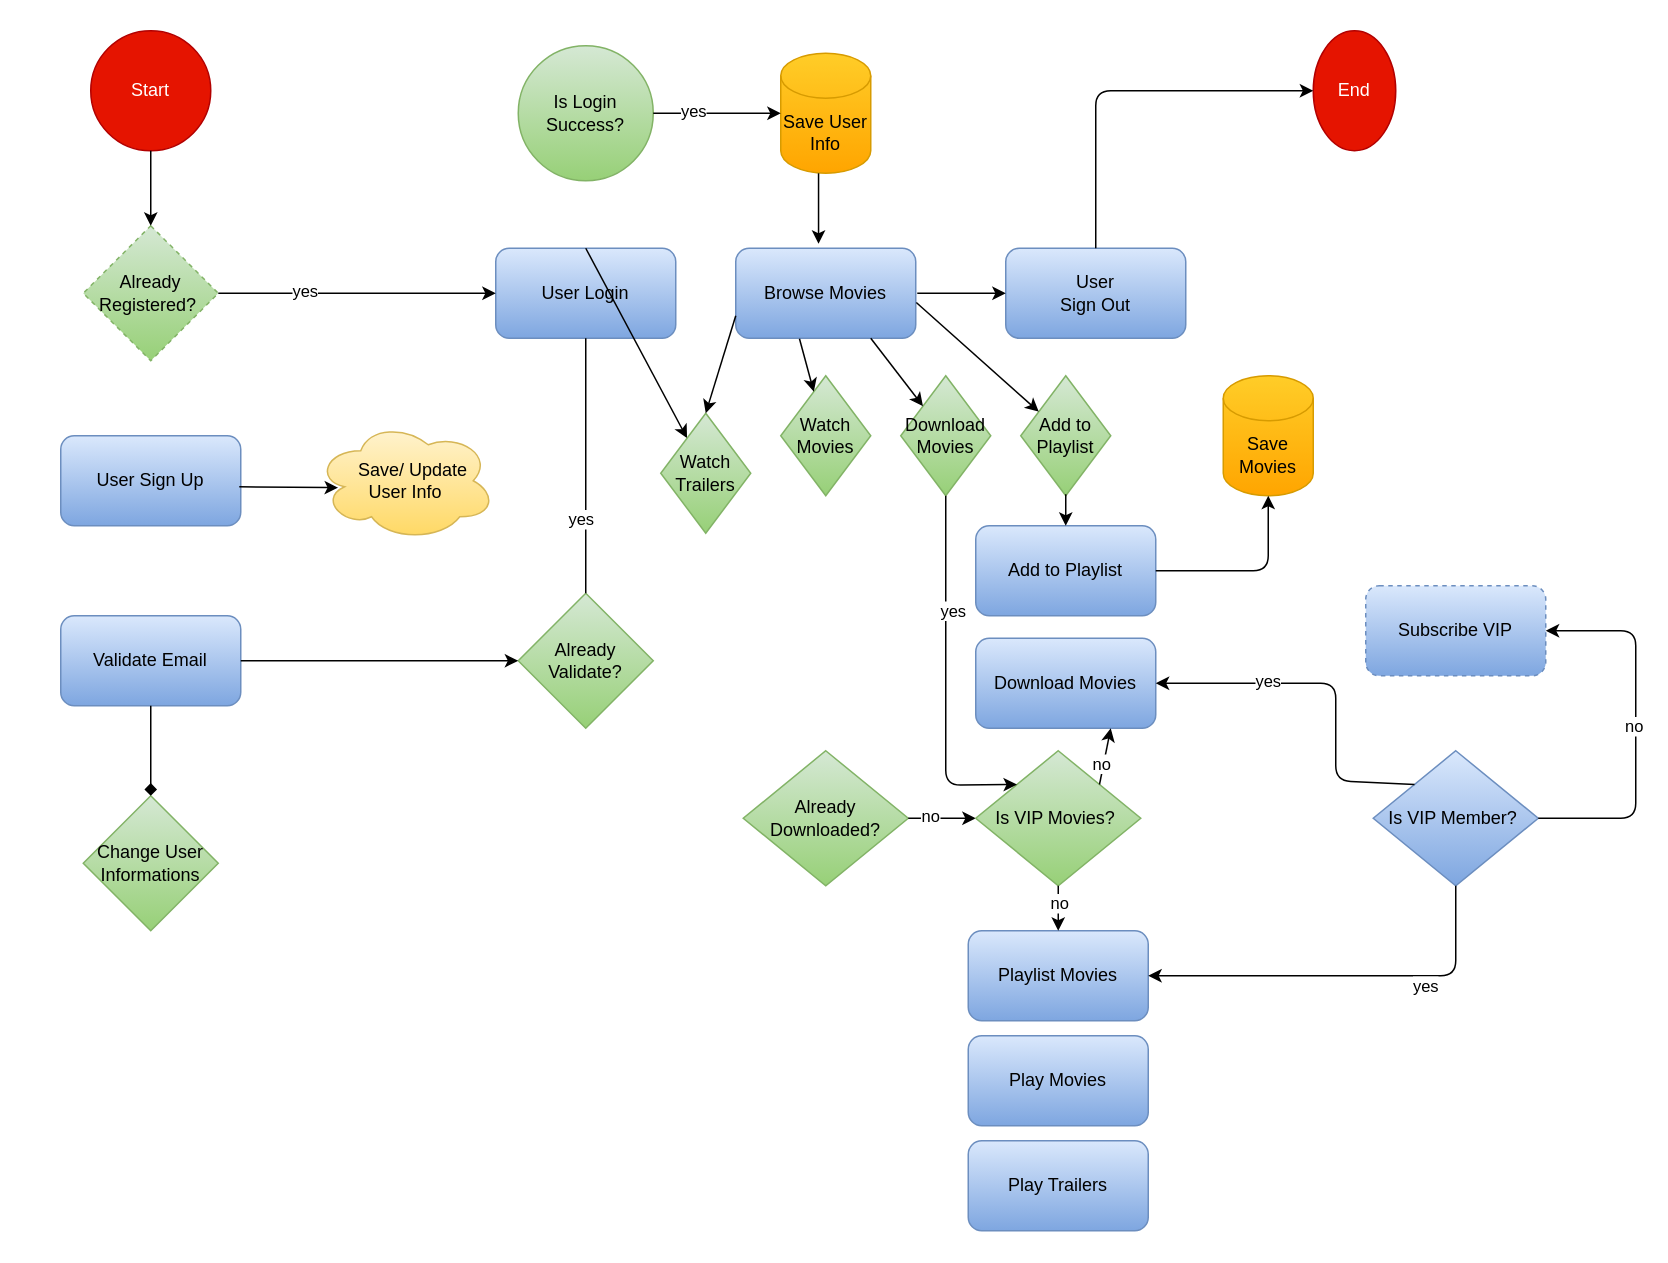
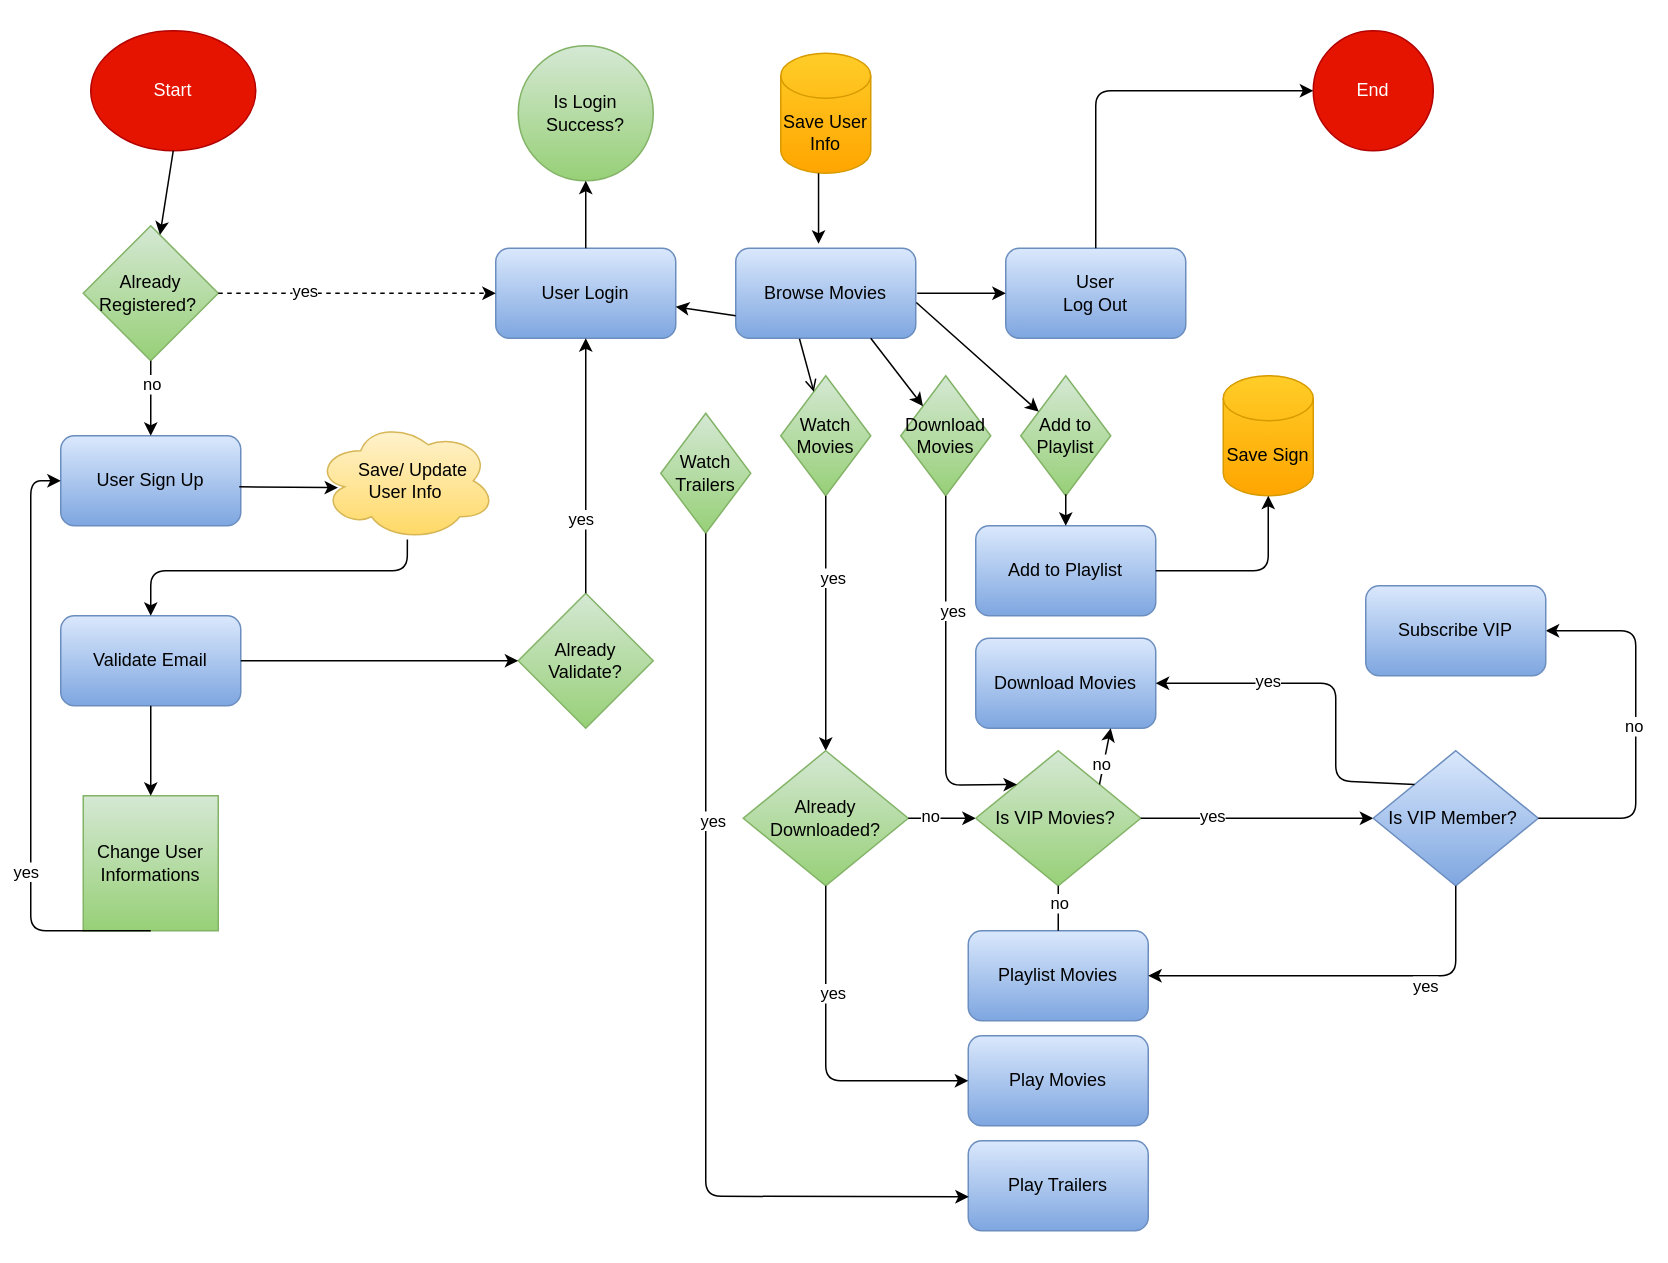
node "Start": size 120x120 -> 165x120
node "End": size 83x120 -> 120x120
edge "Is Login Success?" -> "Save User Info": removed, label "yes"
node "Already Registered?": style dashed -> solid
edge "Already Registered?" -> "User Login": style solid -> dashed
node "User Sign Out": label "User Sign Out" -> "User Log Out"
edge "User Login" -> "Watch Trailers": now "User Login" -> "Is Login Success?"
edge "User Login" -- "Already Validate?": arrowhead none -> classic
edge "Browse Movies" -> "Watch Trailers": now "Browse Movies" -> "User Login"
edge "Browse Movies" -> "Watch Movies": arrowhead classic -> open
edge "Already Registered?" -> "User Sign Up": added, label "no"
node "Save Movies": label "Save Movies" -> "Save Sign"
edge "Save/ Update User Info" -> "Validate Email": added
edge "Watch Movies" -> "Already Downloaded?": added, label "yes"
node "Subscribe VIP": style dashed -> solid
edge "Change User Informations" -> "User Sign Up": added, label "yes"
edge "Validate Email" -> "Change User Informations": arrowhead diamond -> classic
edge "Is VIP Movies?" -> "Is VIP Member?": added, label "yes"
node "Change User Informations": shape diamond -> rectangle
edge "Is VIP Movies?" -> "Playlist Movies": arrowhead classic -> none
edge "Watch Trailers" -> "Play Trailers": added, label "yes"
edge "Already Downloaded?" -> "Play Movies": added, label "yes"
